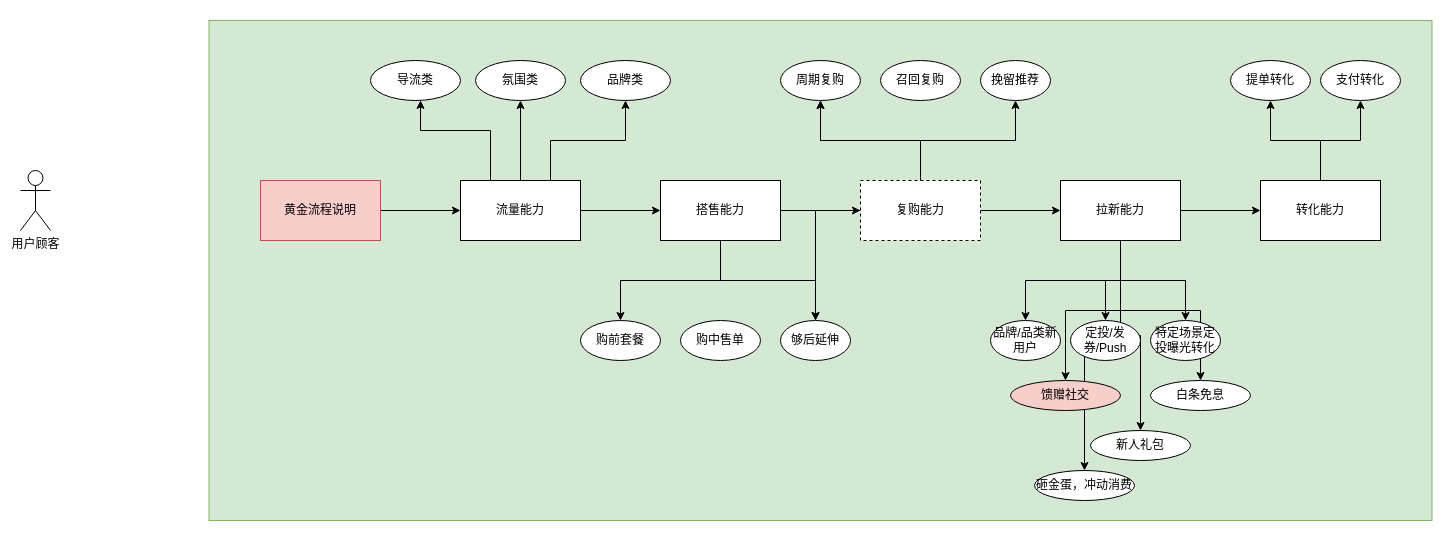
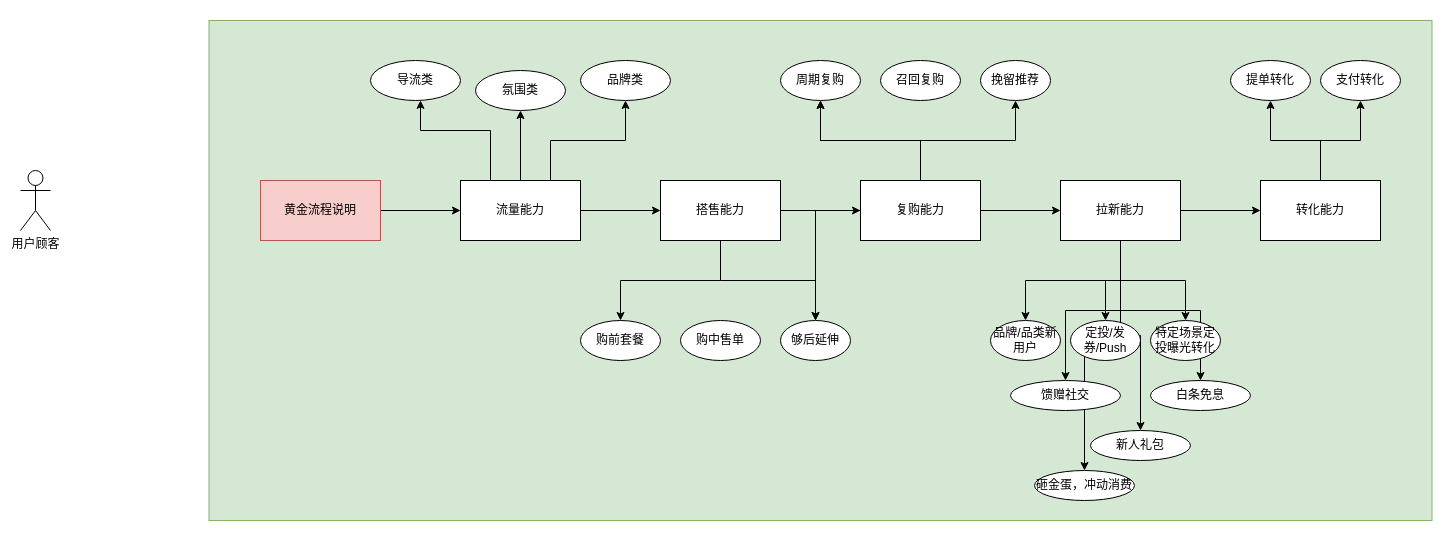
node "氛围类": moved (521, 81) -> (521, 91)
node "复购能力": style dashed -> solid
node "馈赠社交": fillcolor #f8cecc -> #ffffff
